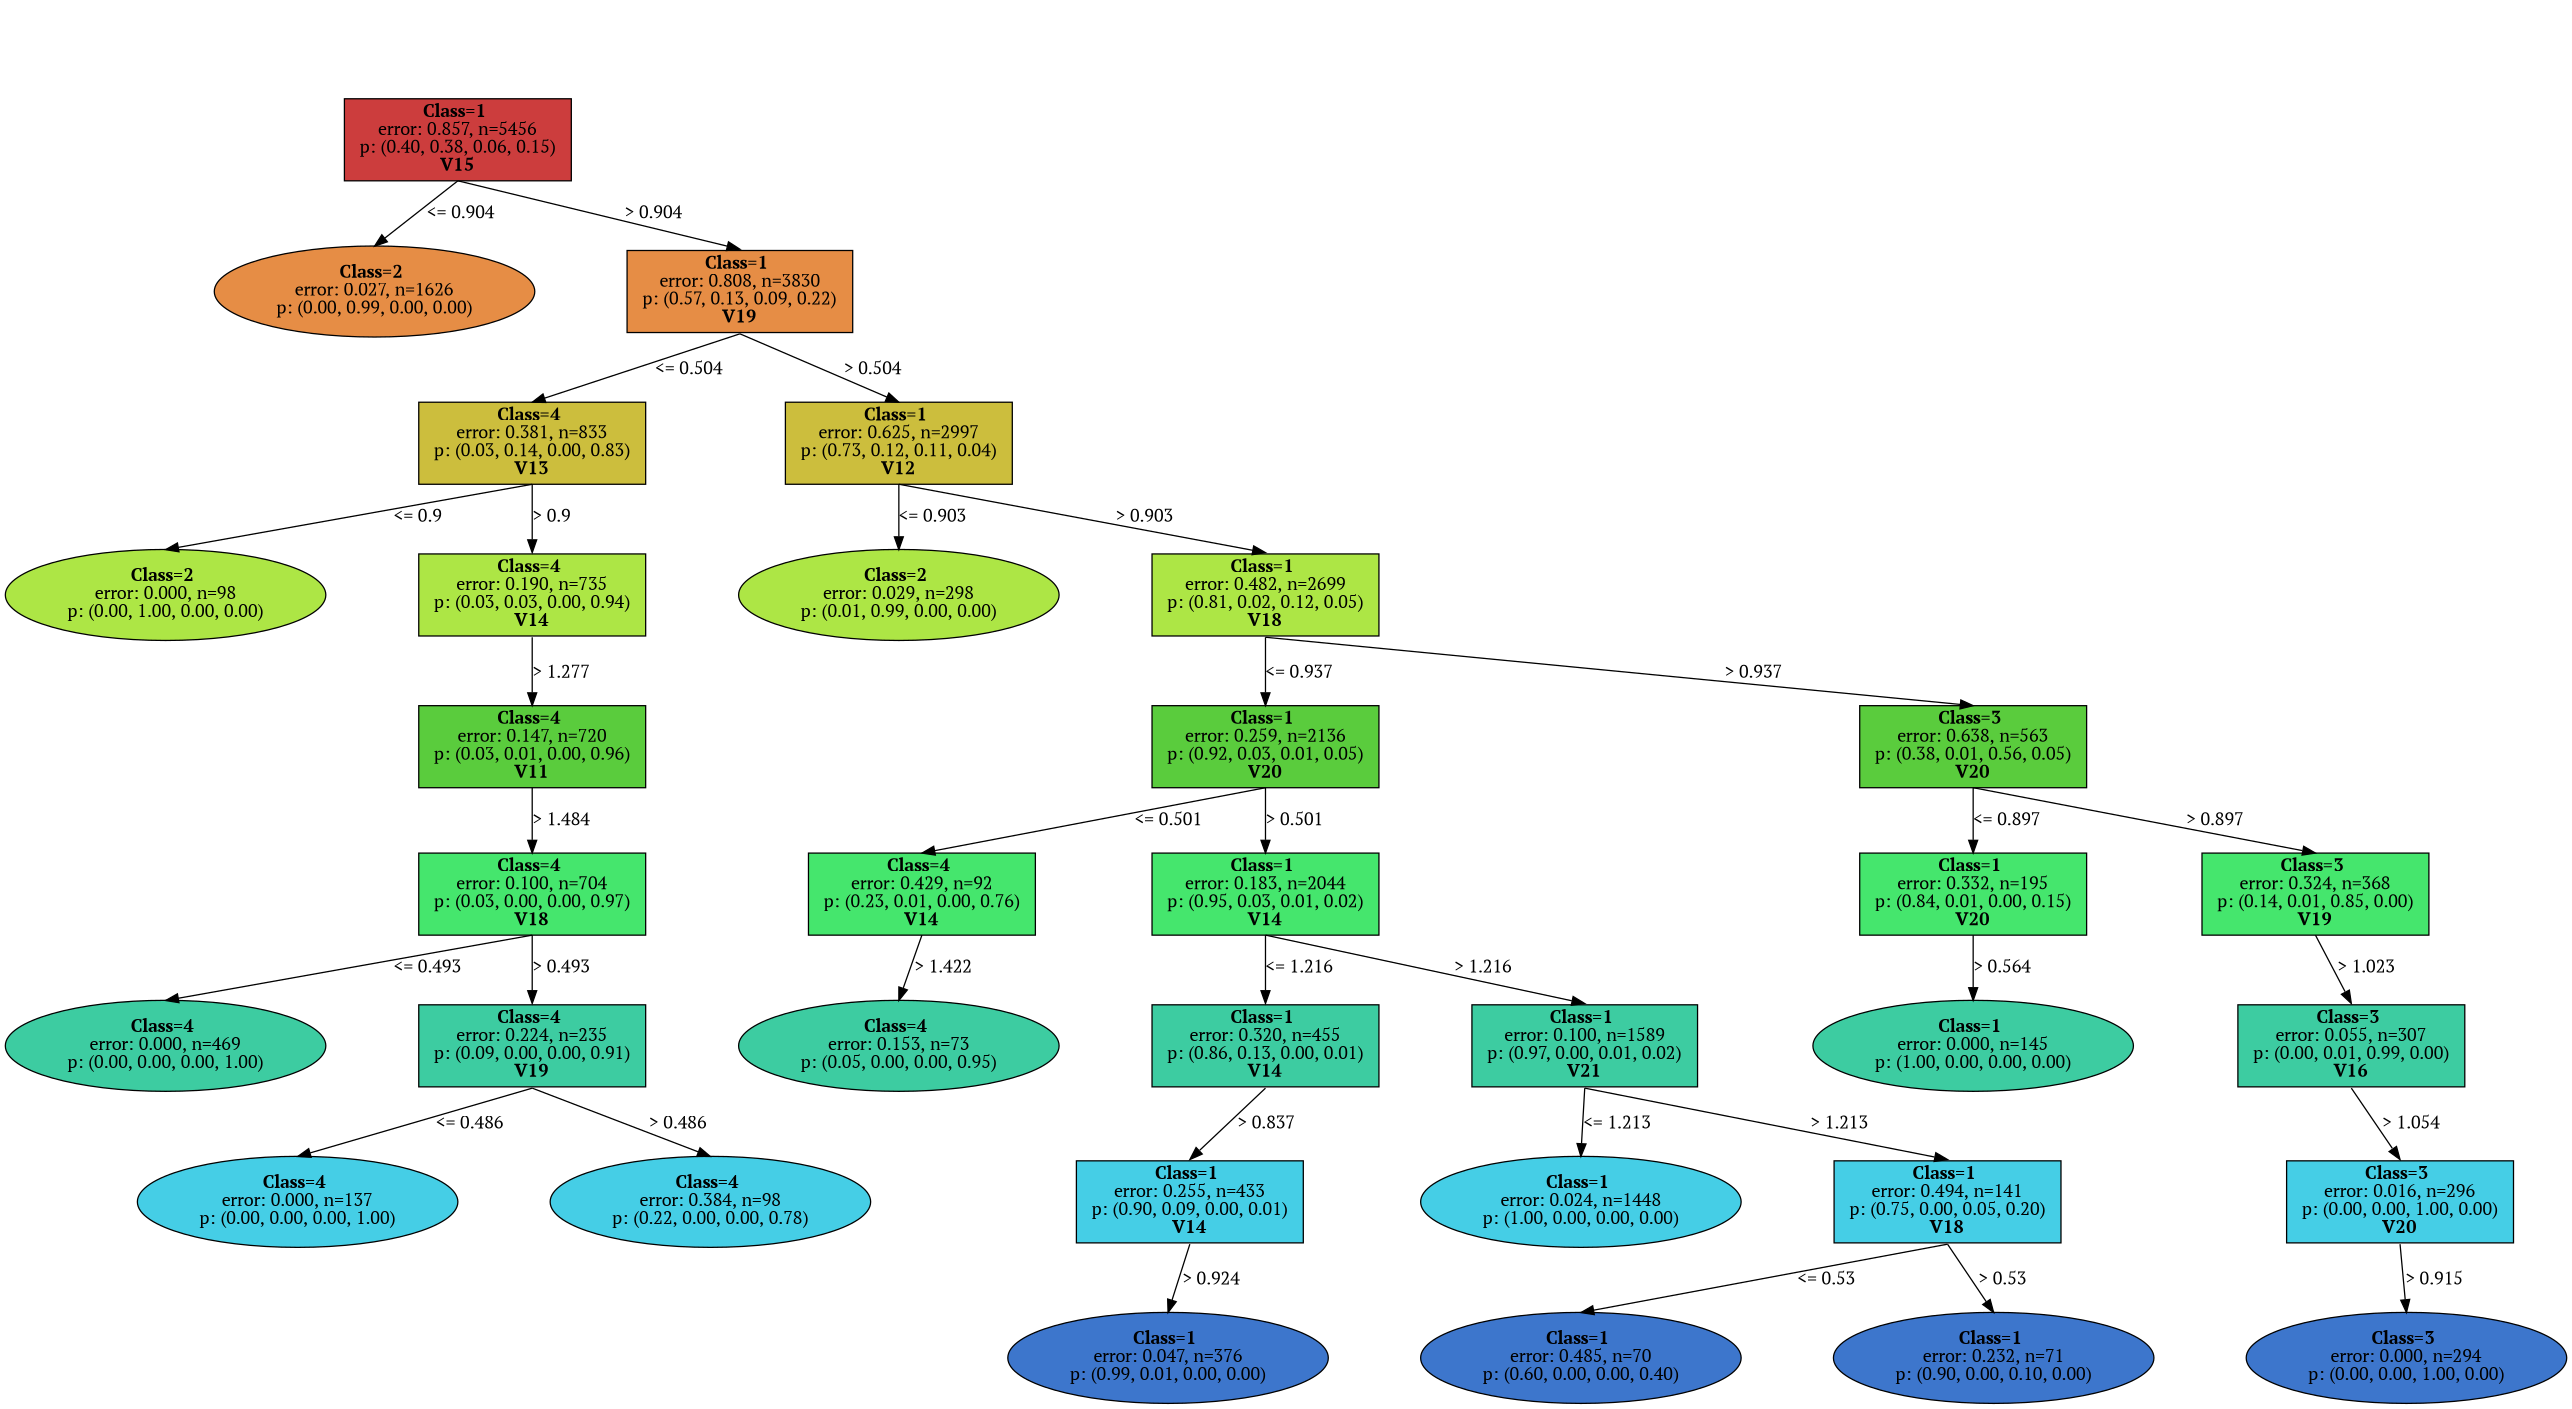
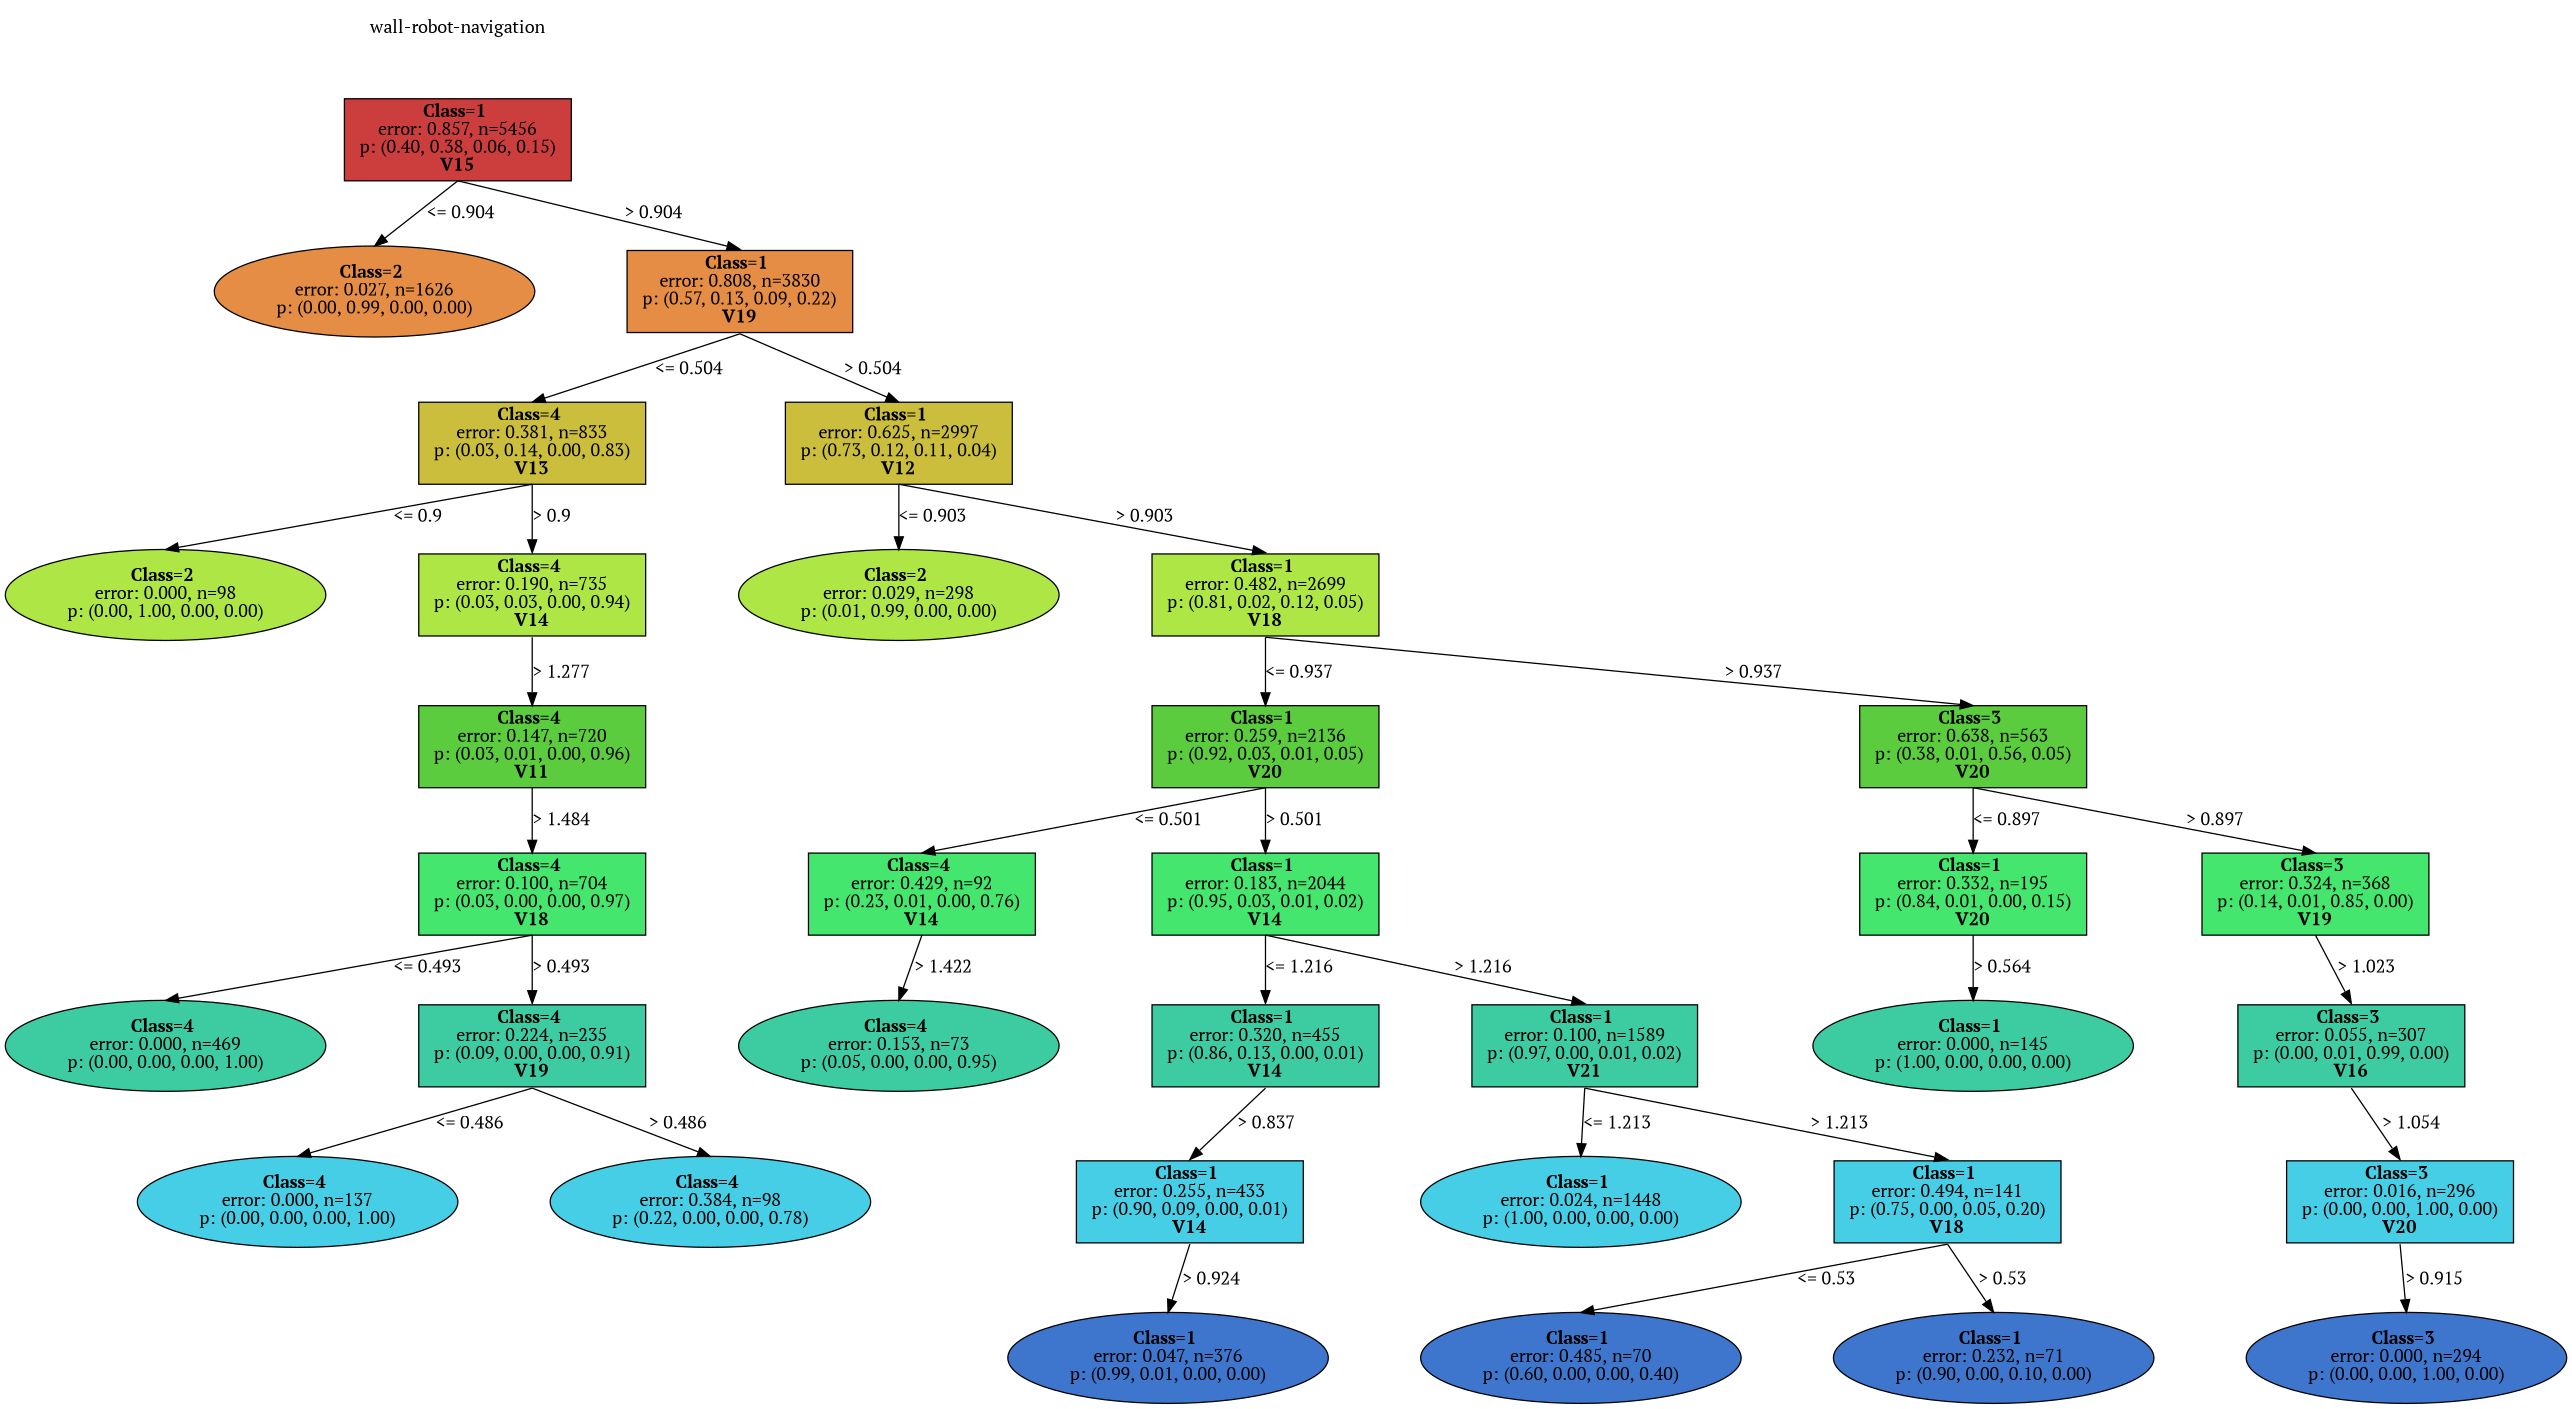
node "wall-robot-navigation": added
